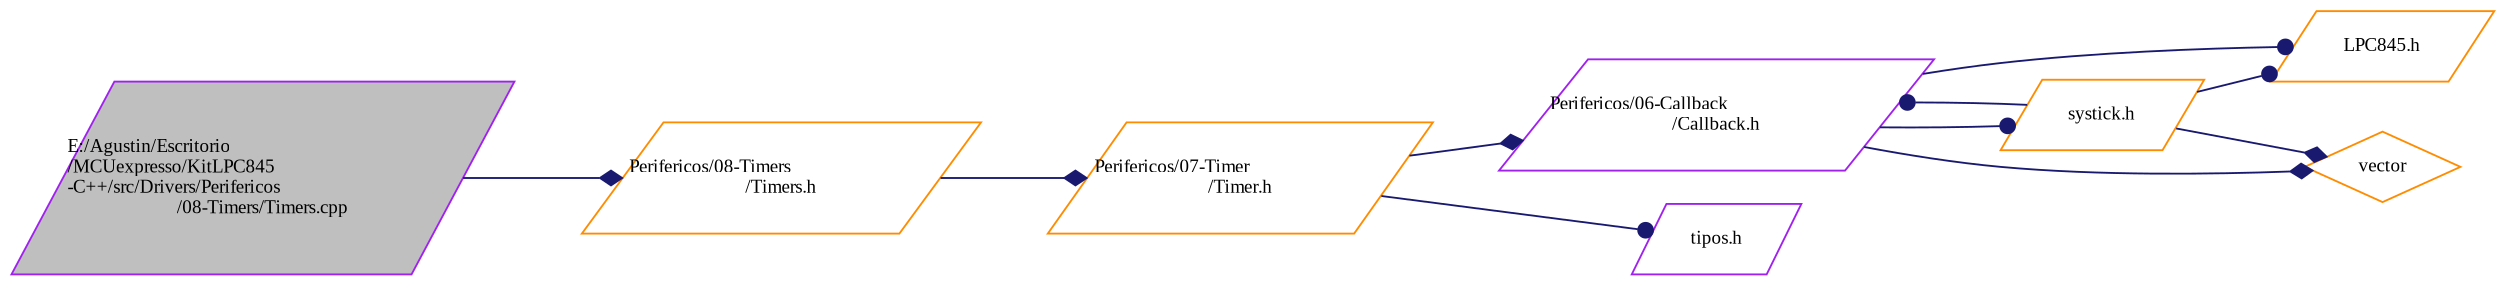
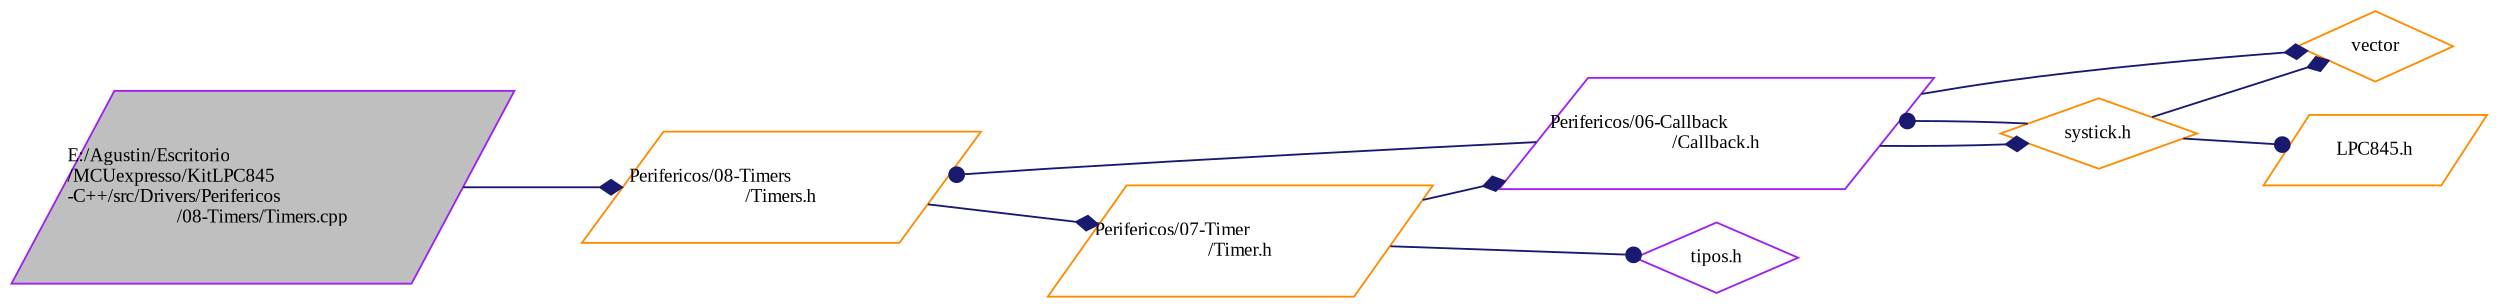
edge "Perifericos/06-Callback /Callback.h" -> "LPC845.h": now "Perifericos/06-Callback /Callback.h" -> "Perifericos/08-Timers /Timers.h"
node "systick.h": shape parallelogram -> diamond
edge "Perifericos/06-Callback /Callback.h" -> "systick.h": arrowhead dot -> diamond
node "tipos.h": shape parallelogram -> diamond
